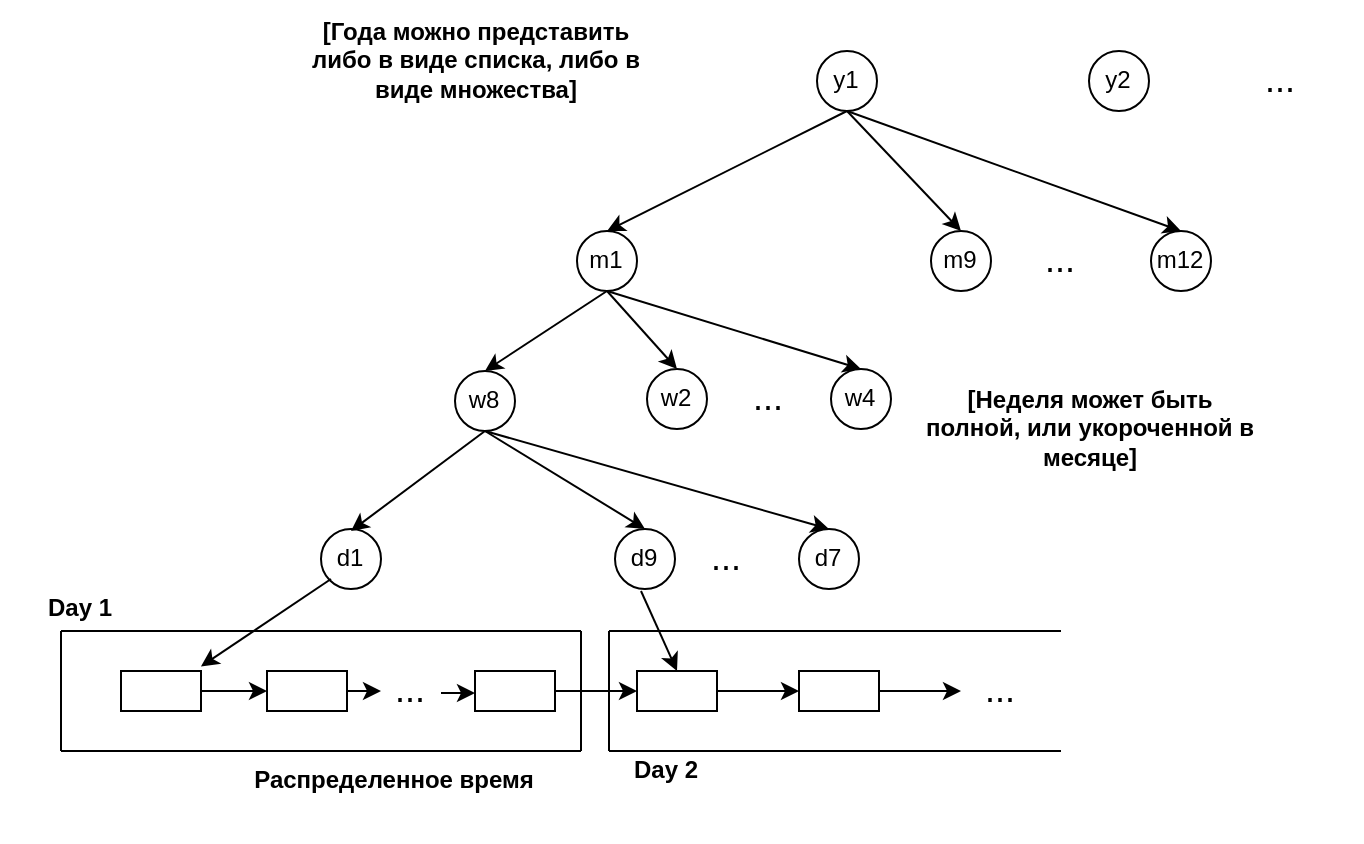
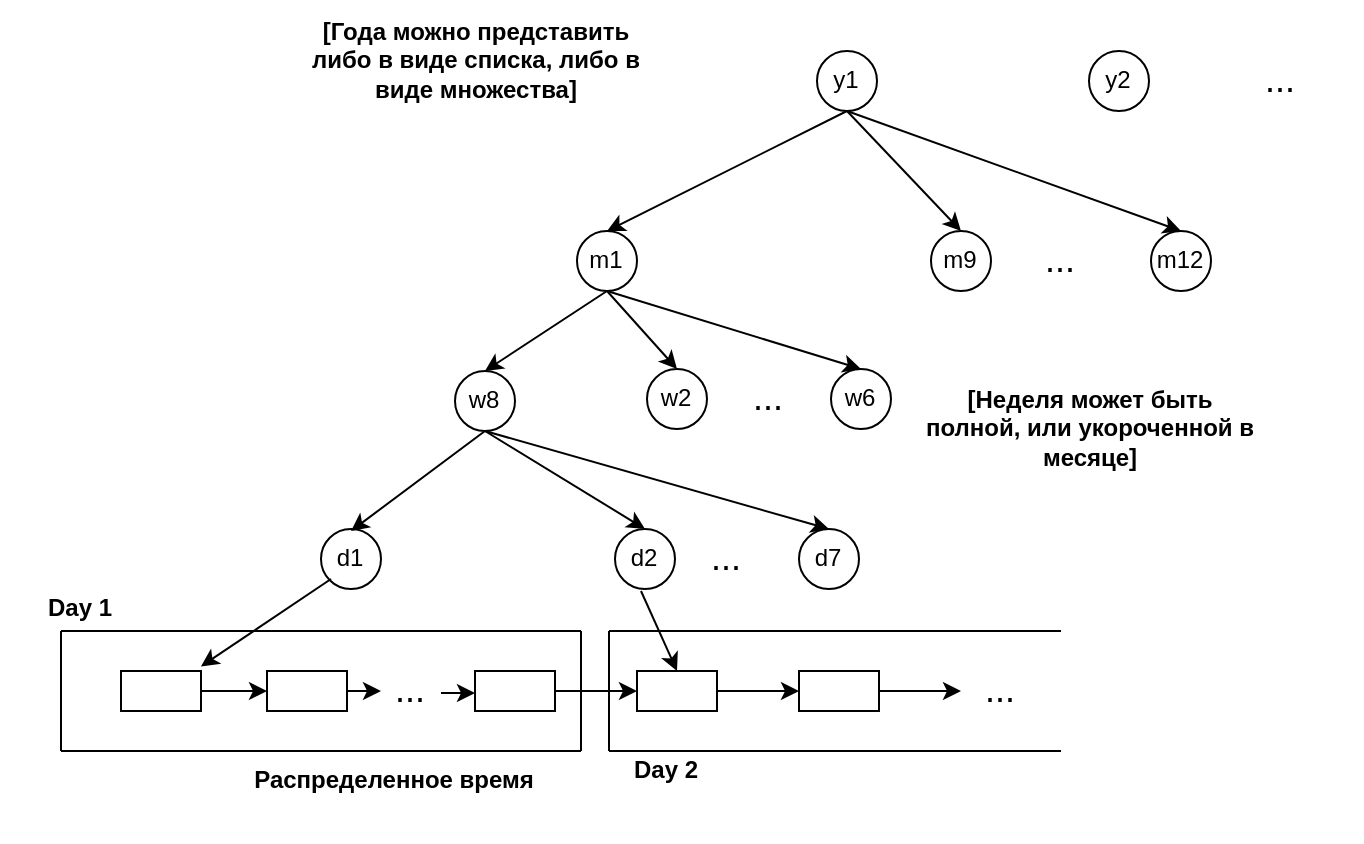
node "w4": label "w4" -> "w6"
node "d9": label "d9" -> "d2"
